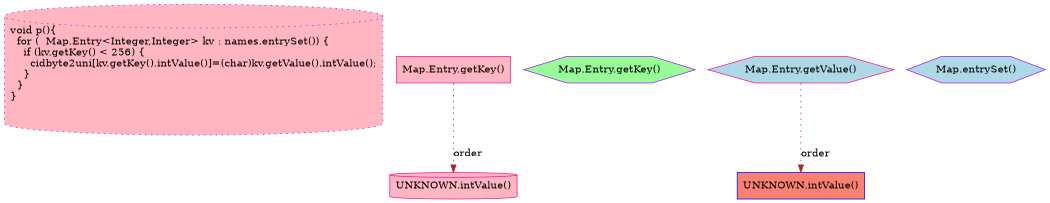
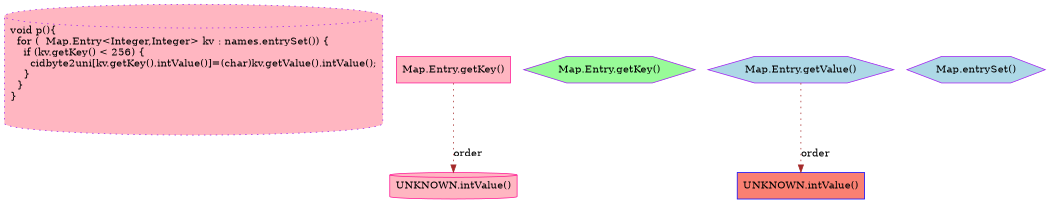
node "Map.Entry.getValue()": color deeppink -> purple
